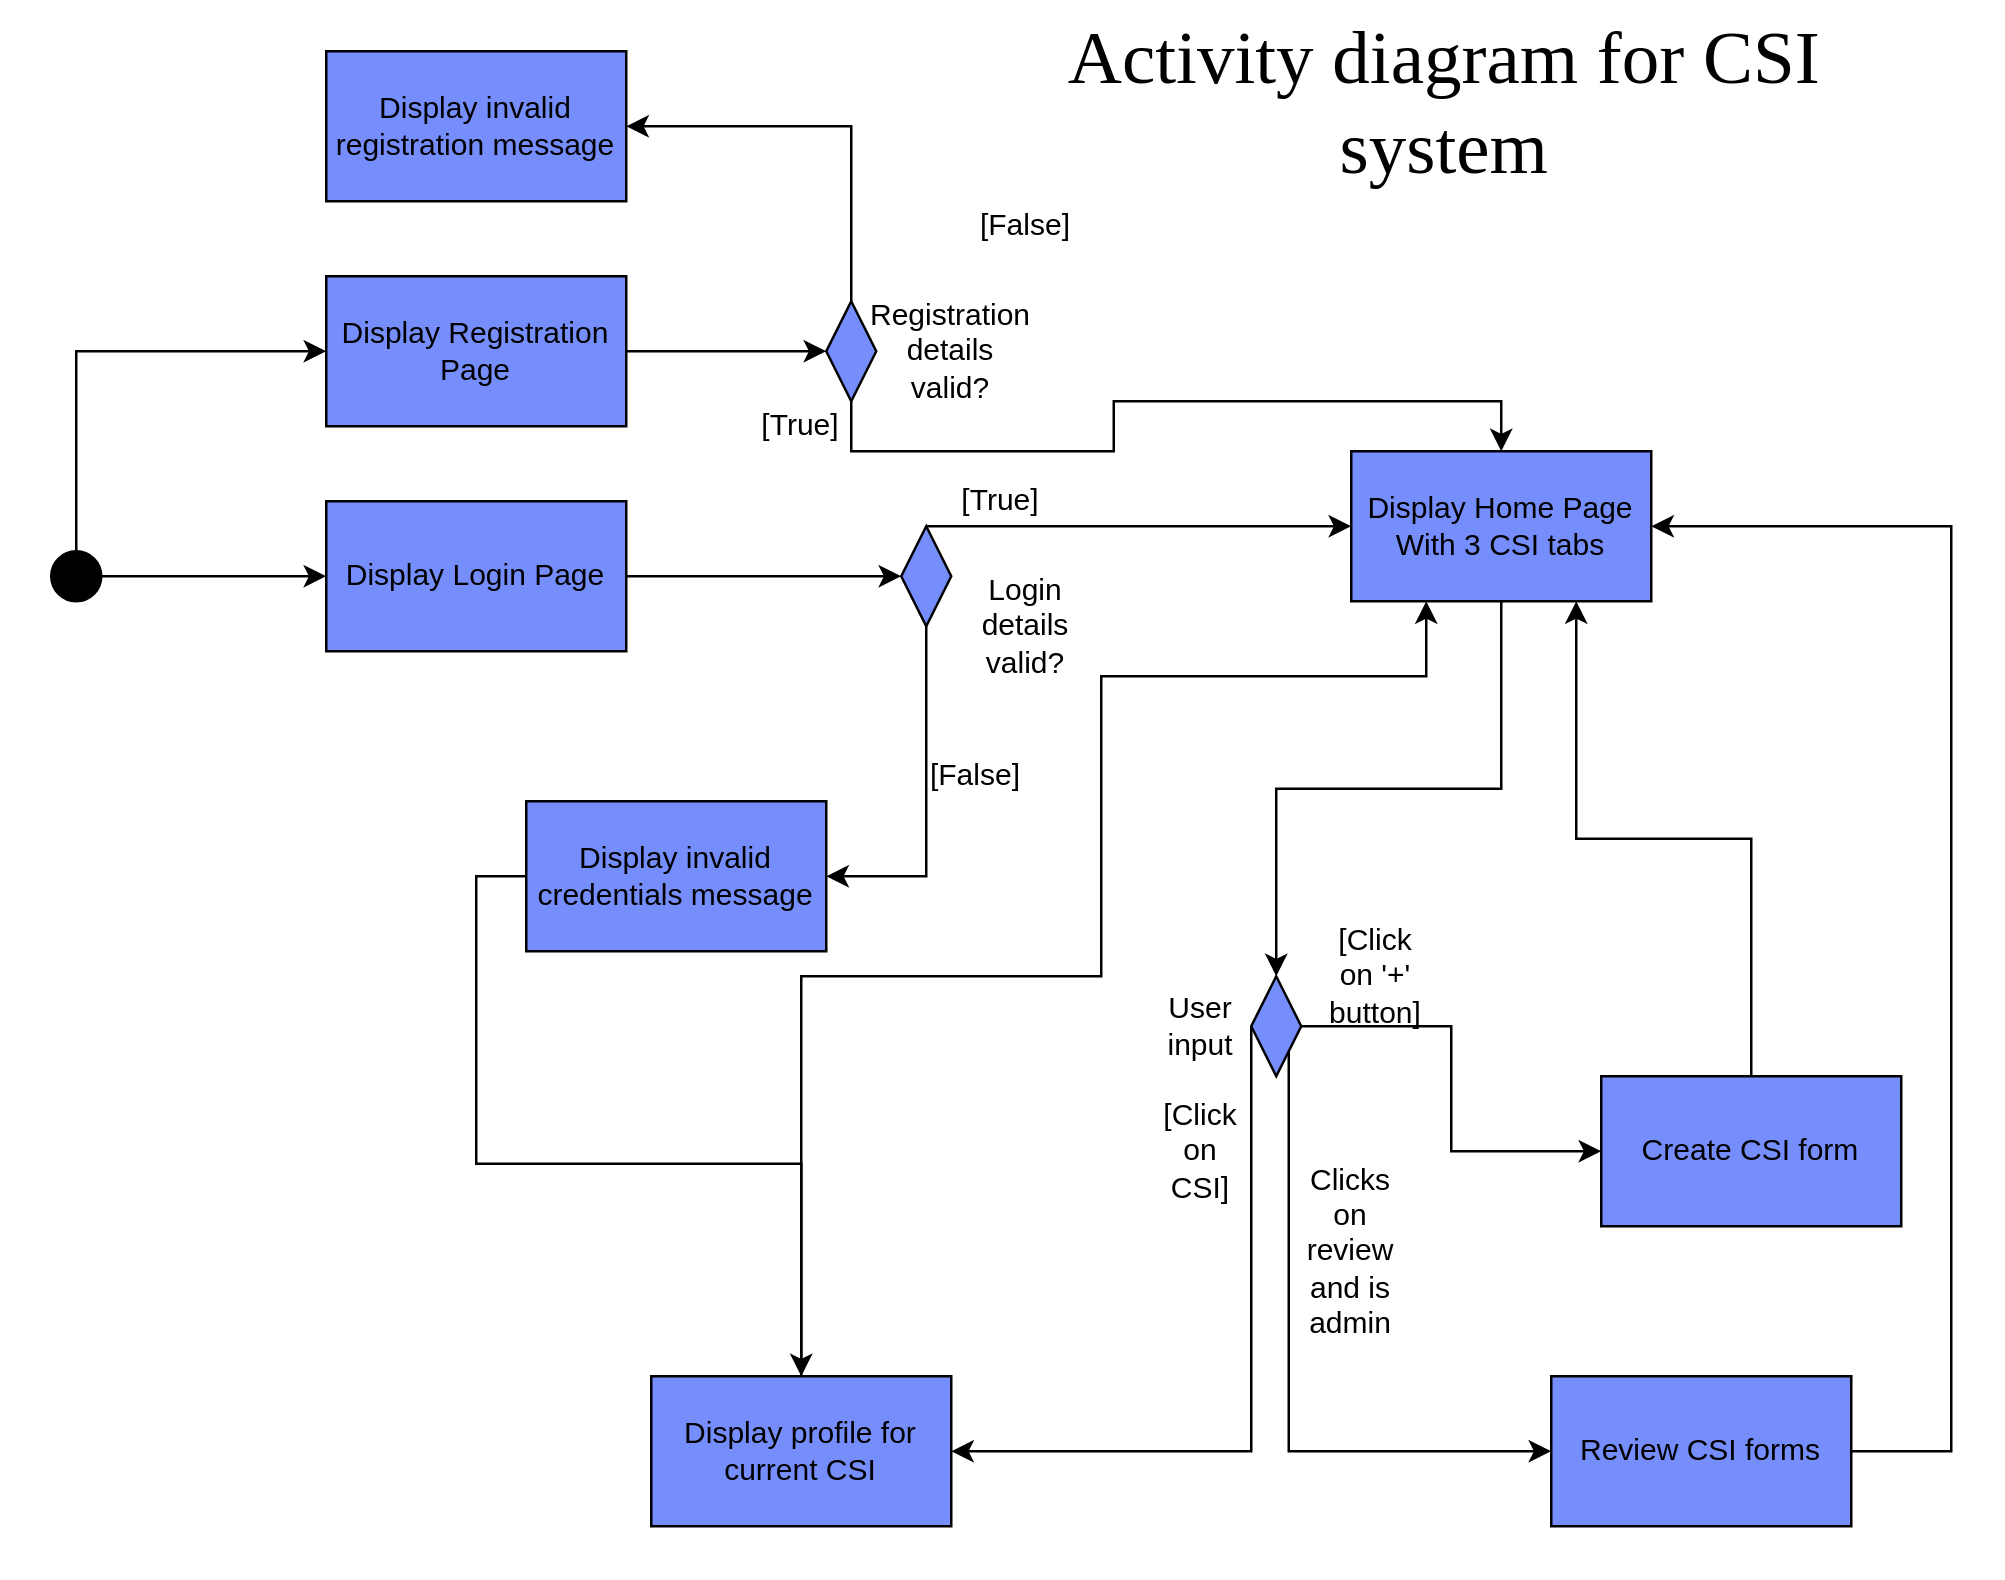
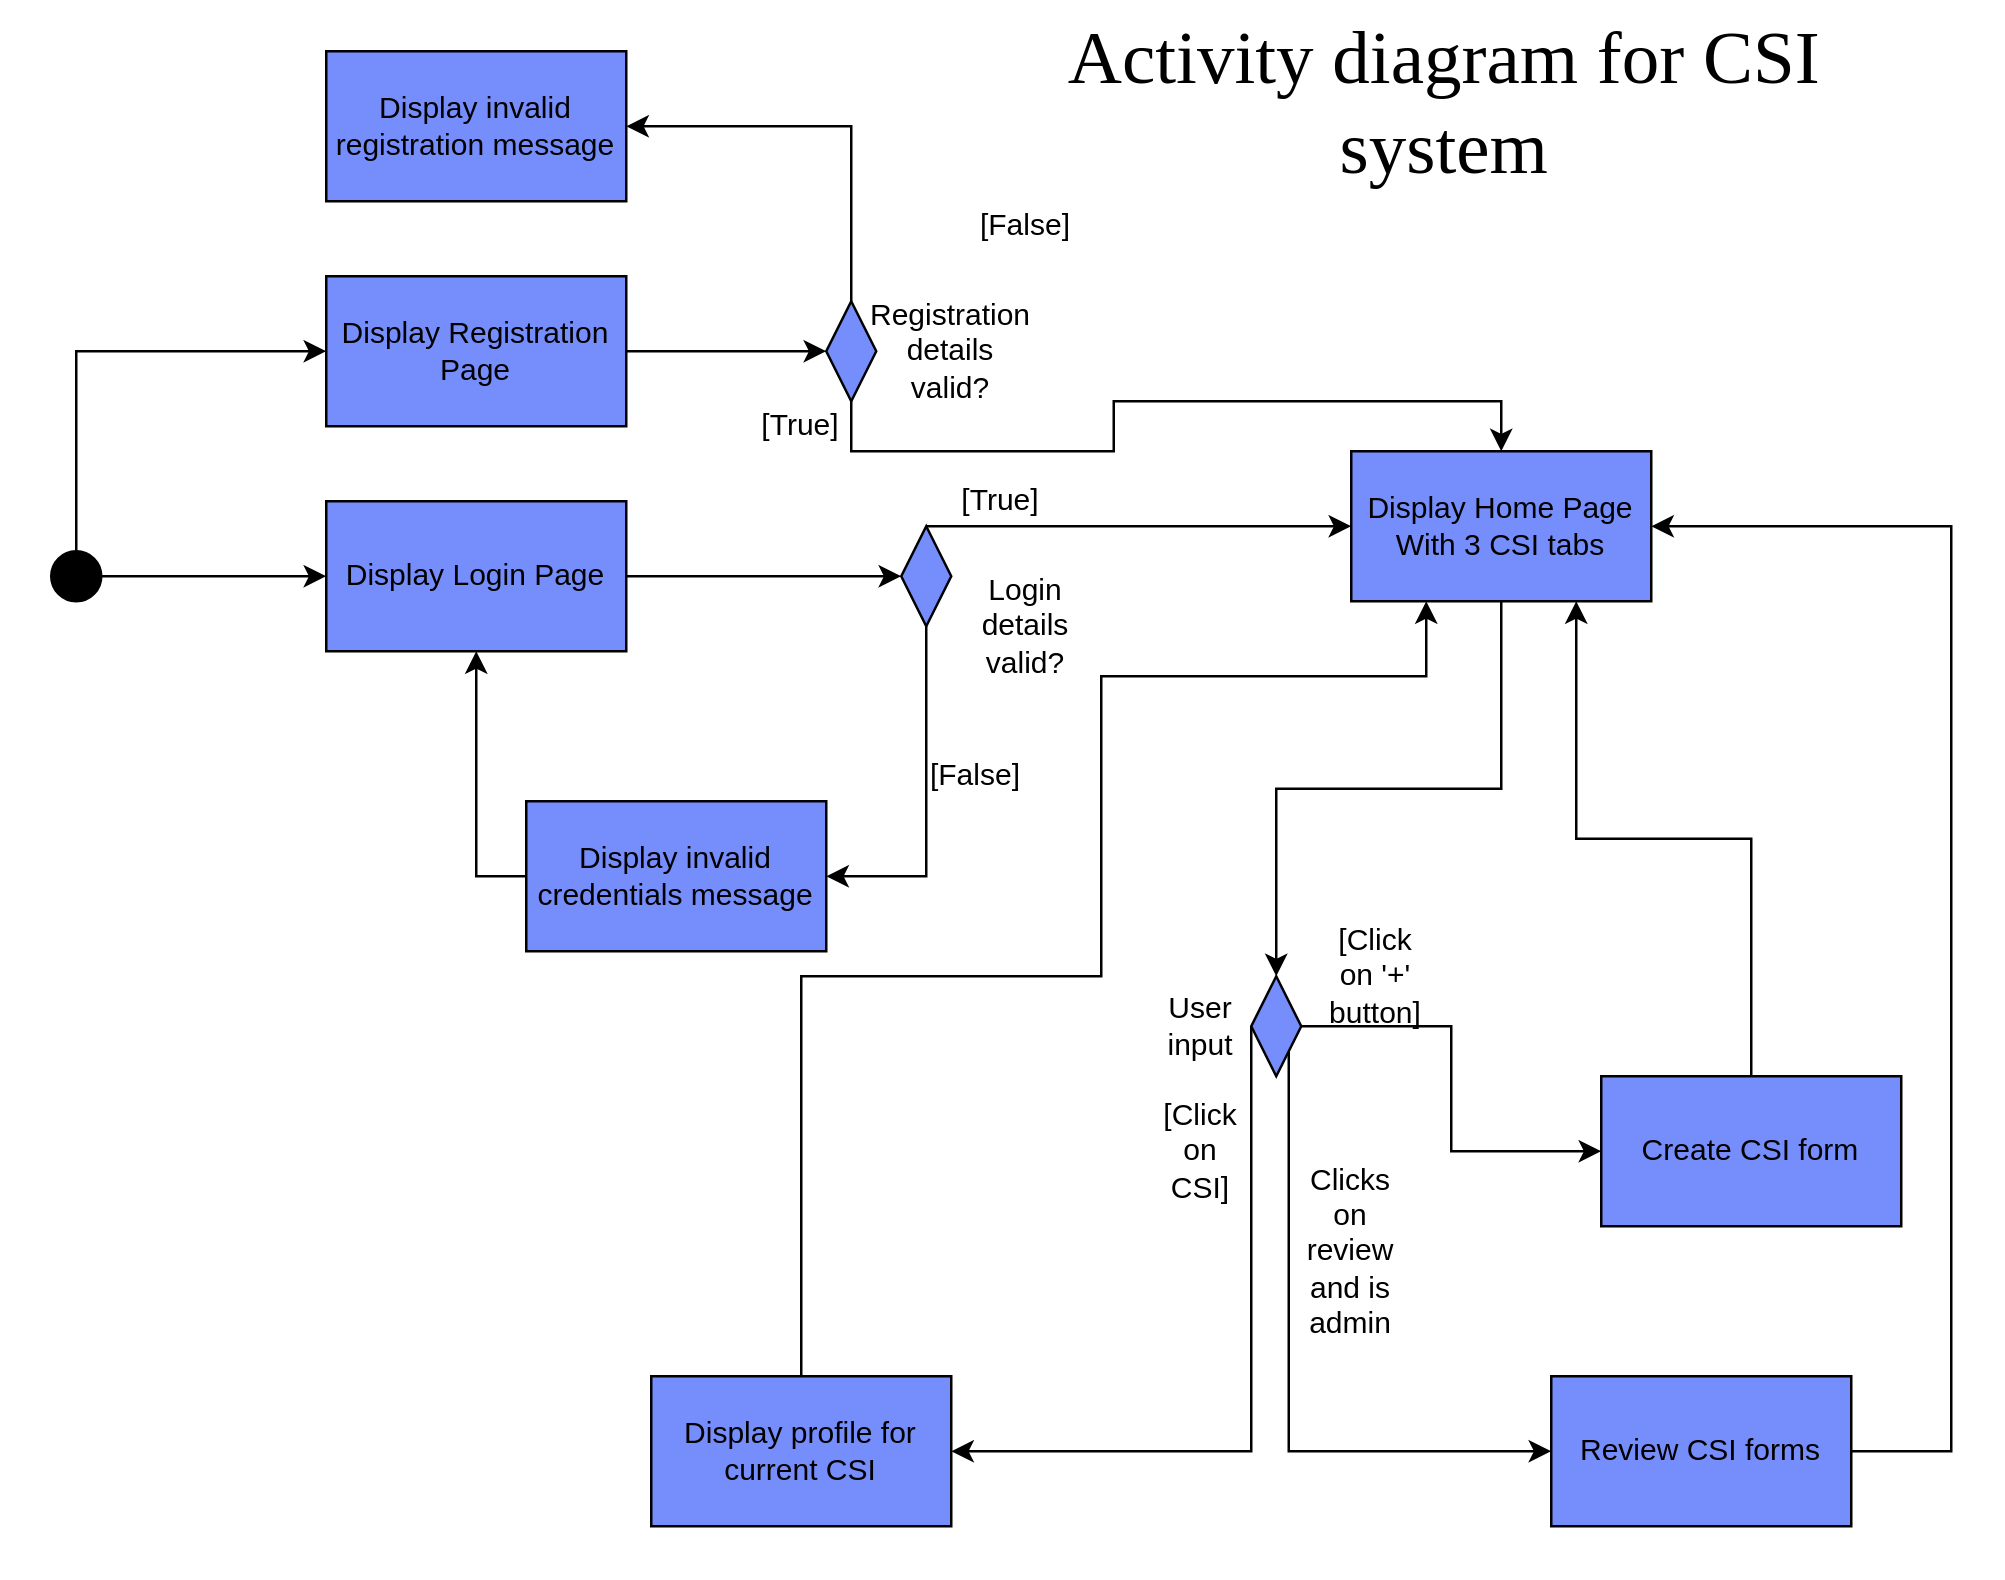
edge "Display invalid credentials message" -> "Display profile for current CSI": now "Display invalid credentials message" -> "Display Login Page"
